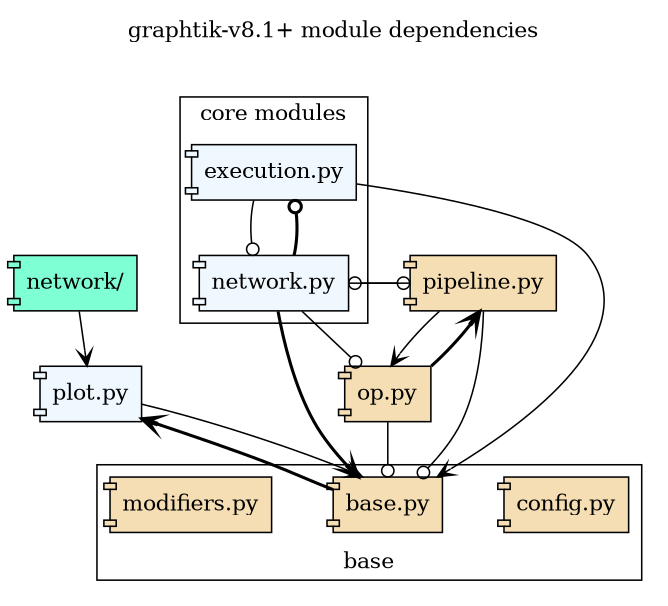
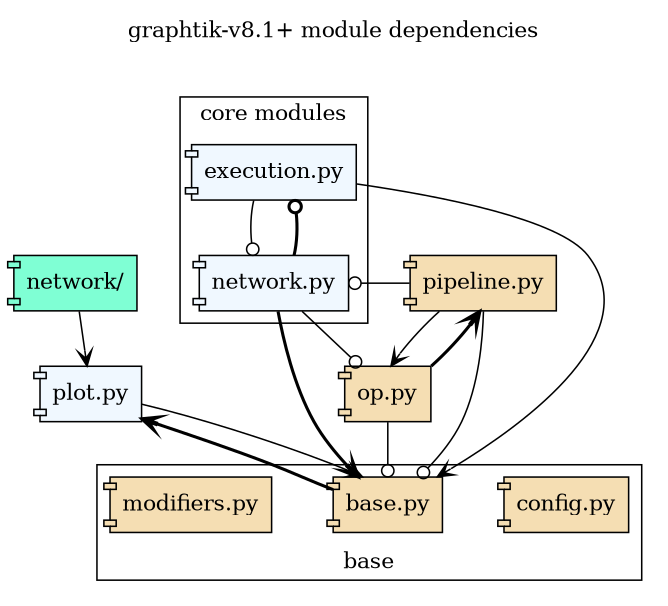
edge "network.py" -> "pipeline.py": removed
